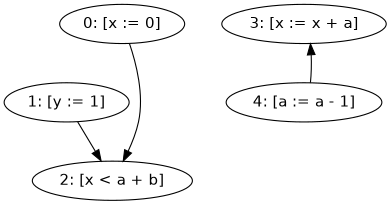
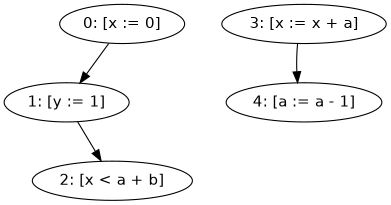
edge "4: [a := a - 1]" -> "3: [x := x + a]": reversed
edge "0: [x := 0]" -> "2: [x < a + b]": now "0: [x := 0]" -> "1: [y := 1]"
